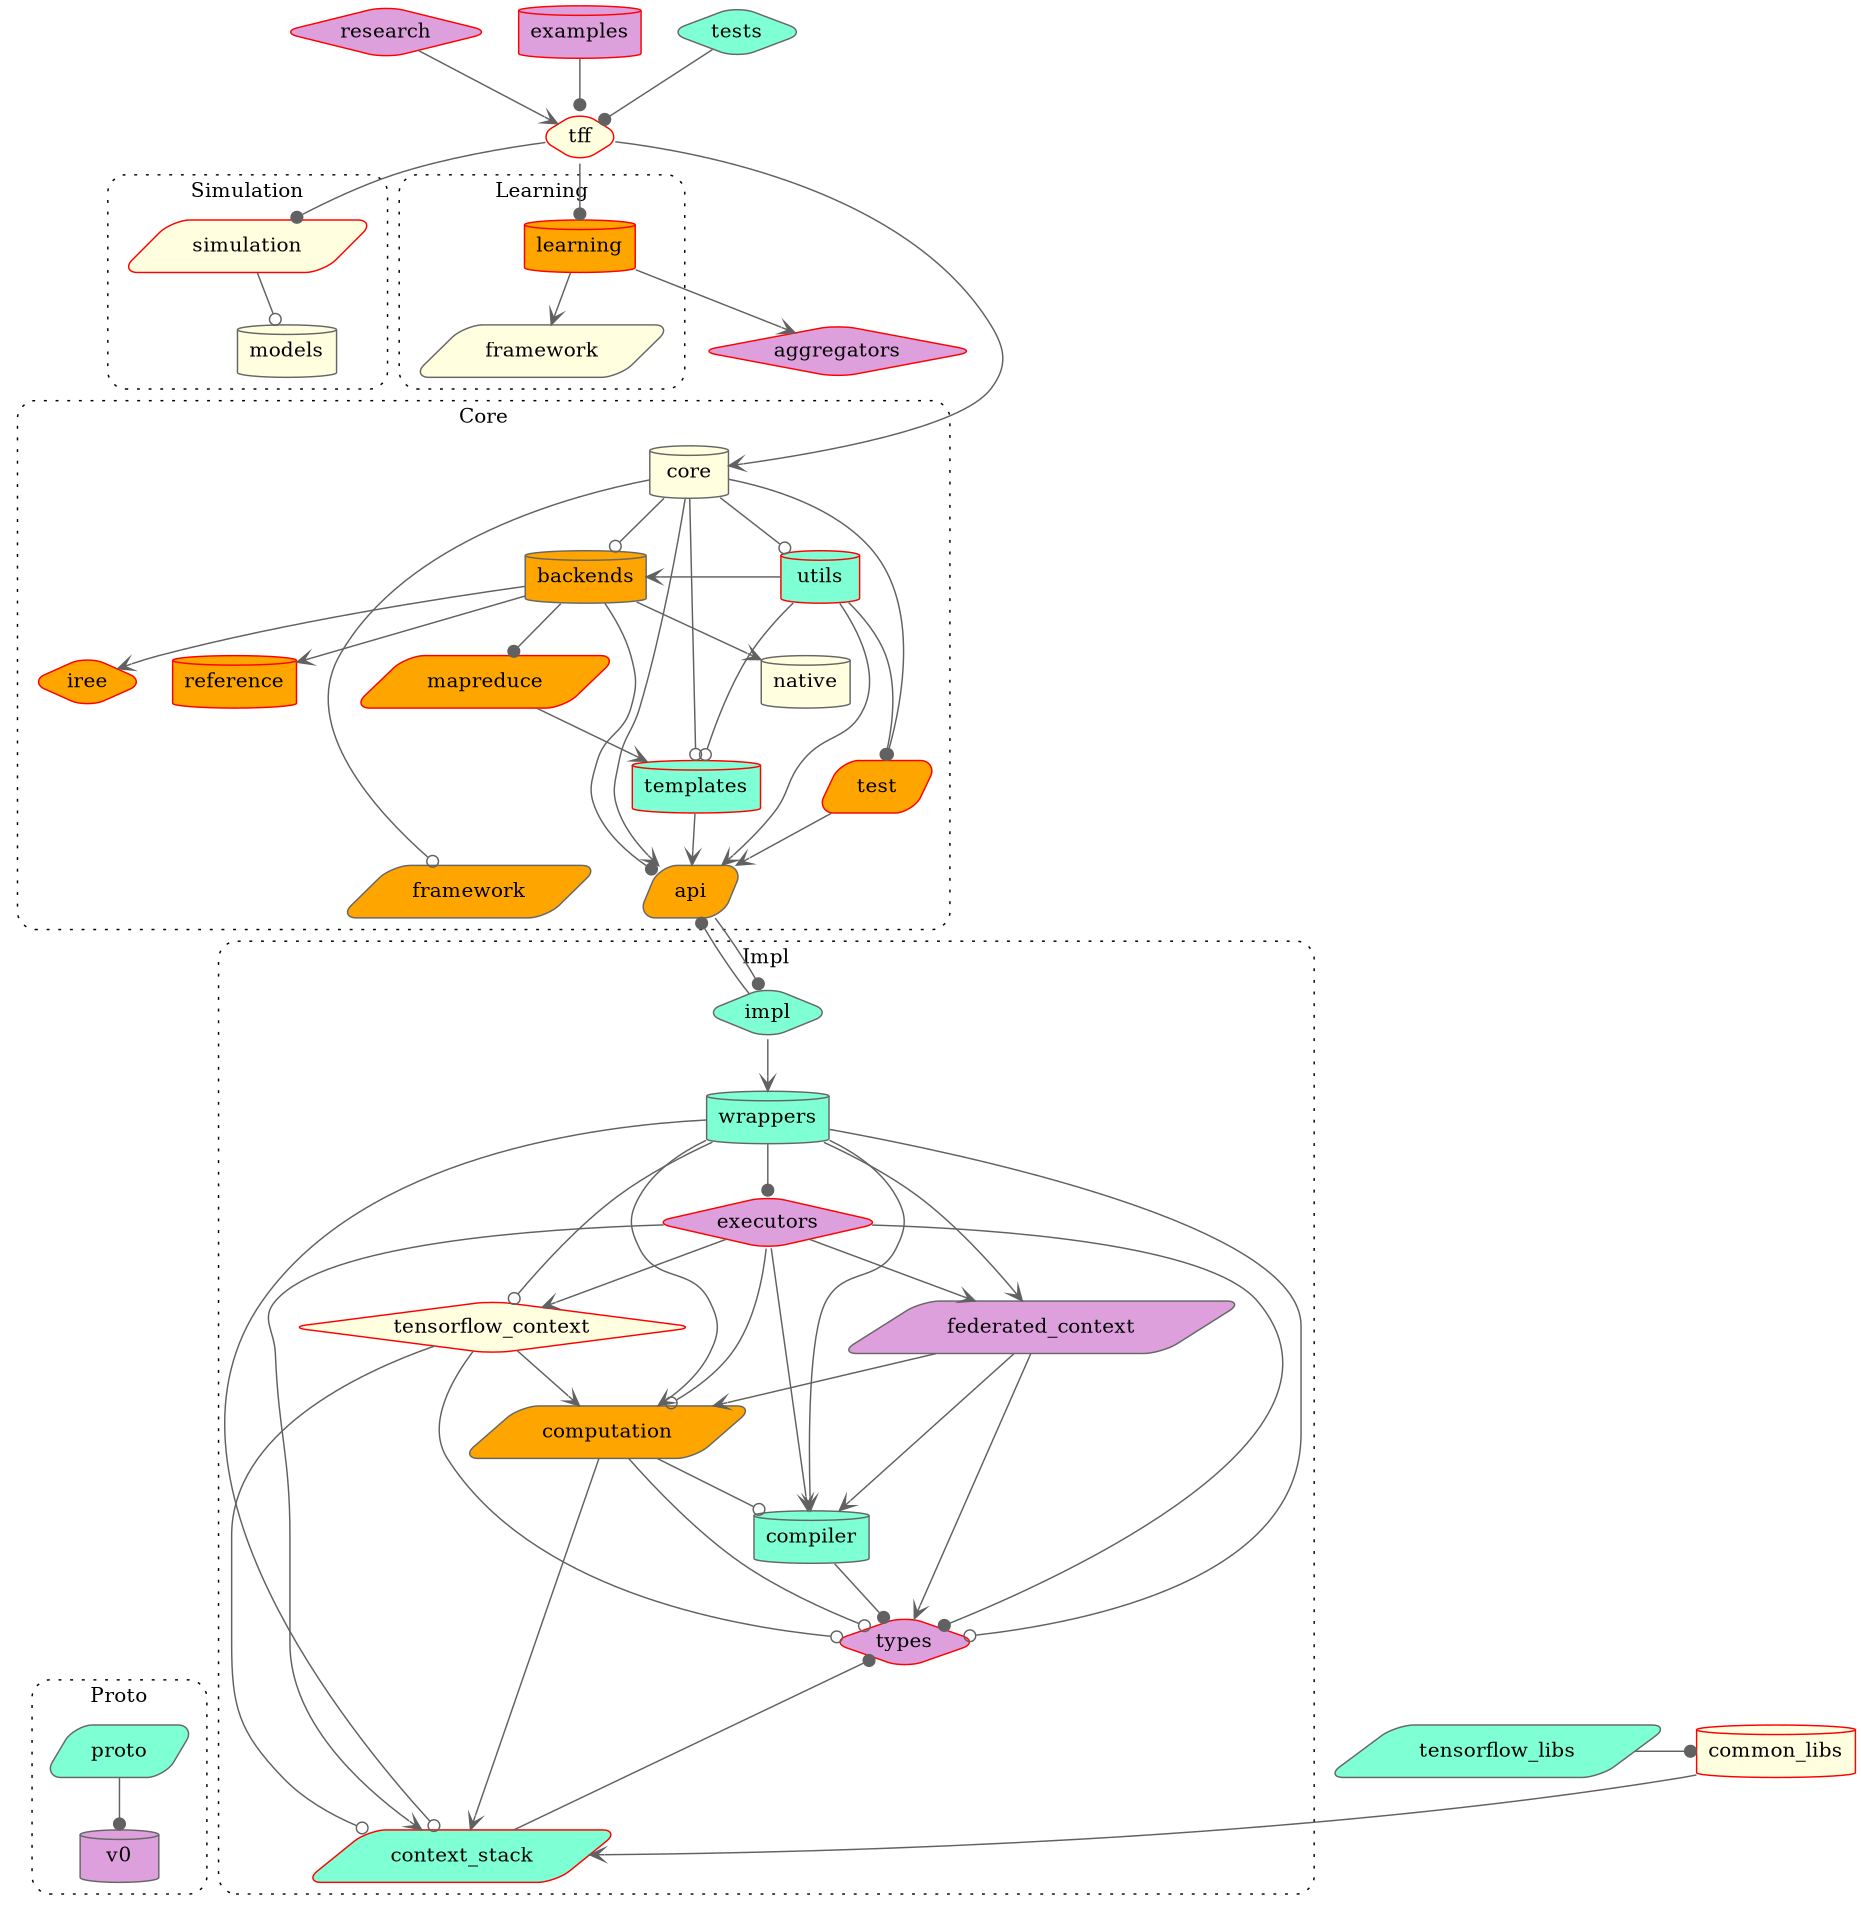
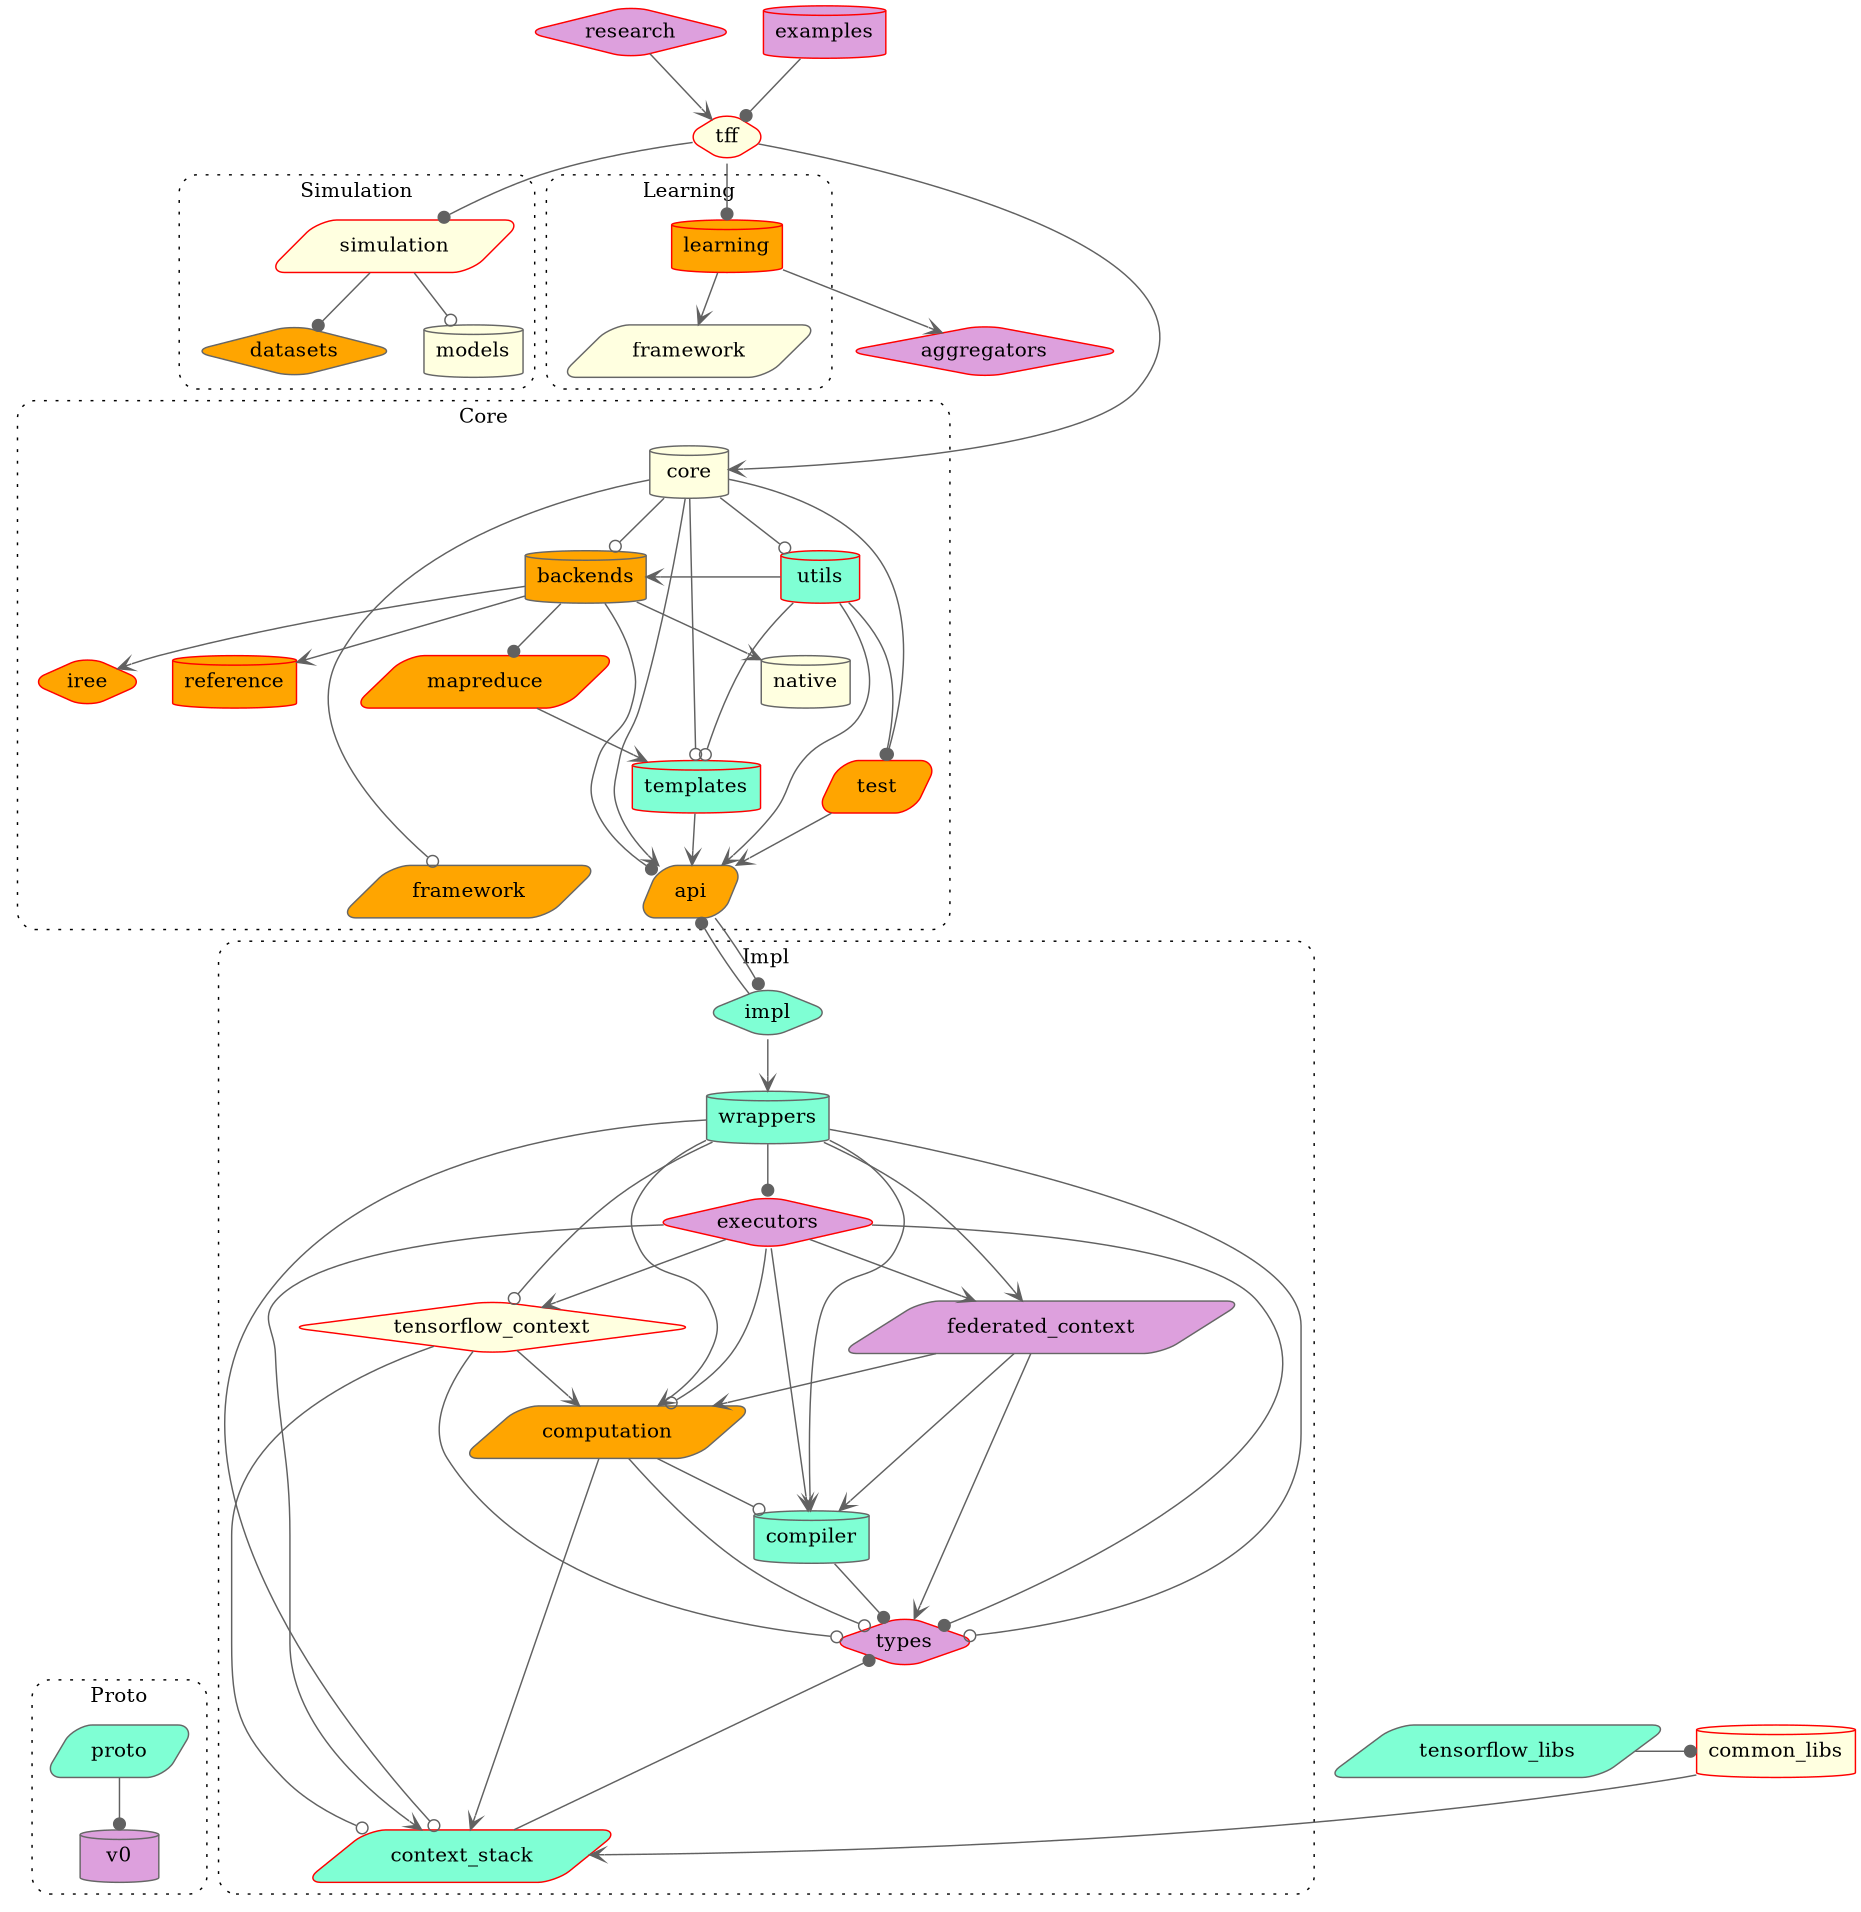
node "tests": removed
node "datasets": added
